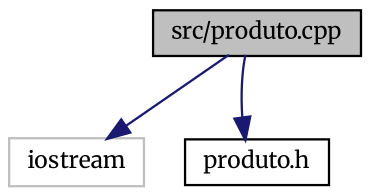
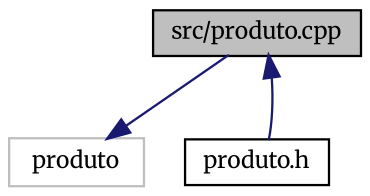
edge "src/produto.cpp" -> "produto.h": reversed
node "iostream": label "iostream" -> "produto"
